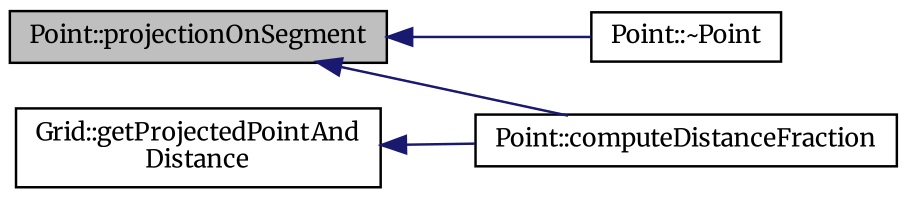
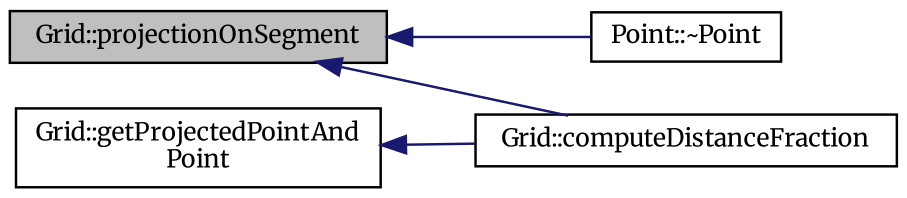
node "Point::projectionOnSegment": label "Point::projectionOnSegment" -> "Grid::projectionOnSegment"
node "Point::computeDistanceFraction": label "Point::computeDistanceFraction" -> "Grid::computeDistanceFraction"
node "Grid::getProjectedPointAnd Distance": label "Grid::getProjectedPointAnd Distance" -> "Grid::getProjectedPointAnd Point"
